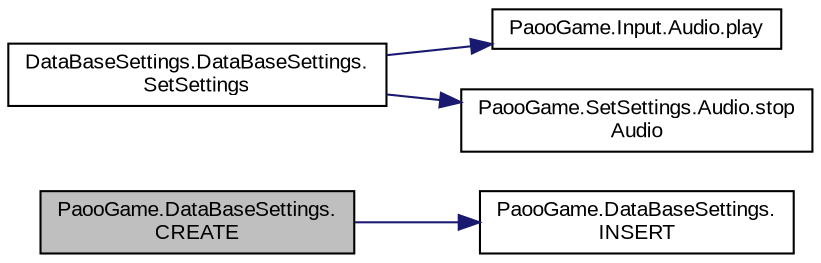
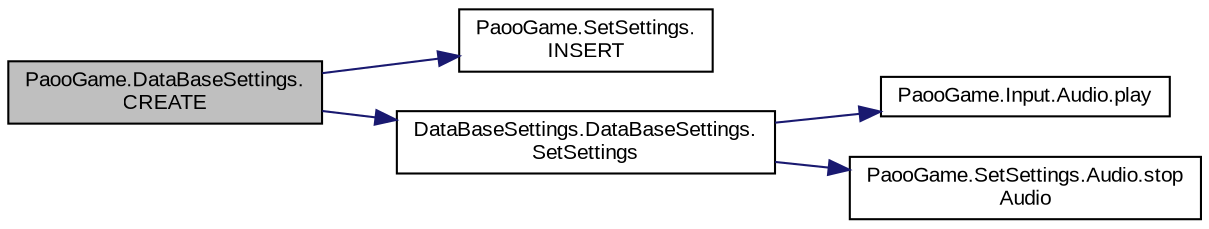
edge "PaooGame.DataBaseSettings. CREATE" -> "DataBaseSettings.DataBaseSettings. SetSettings": added
node "PaooGame.DataBaseSettings. INSERT": label "PaooGame.DataBaseSettings. INSERT" -> "PaooGame.SetSettings. INSERT"
